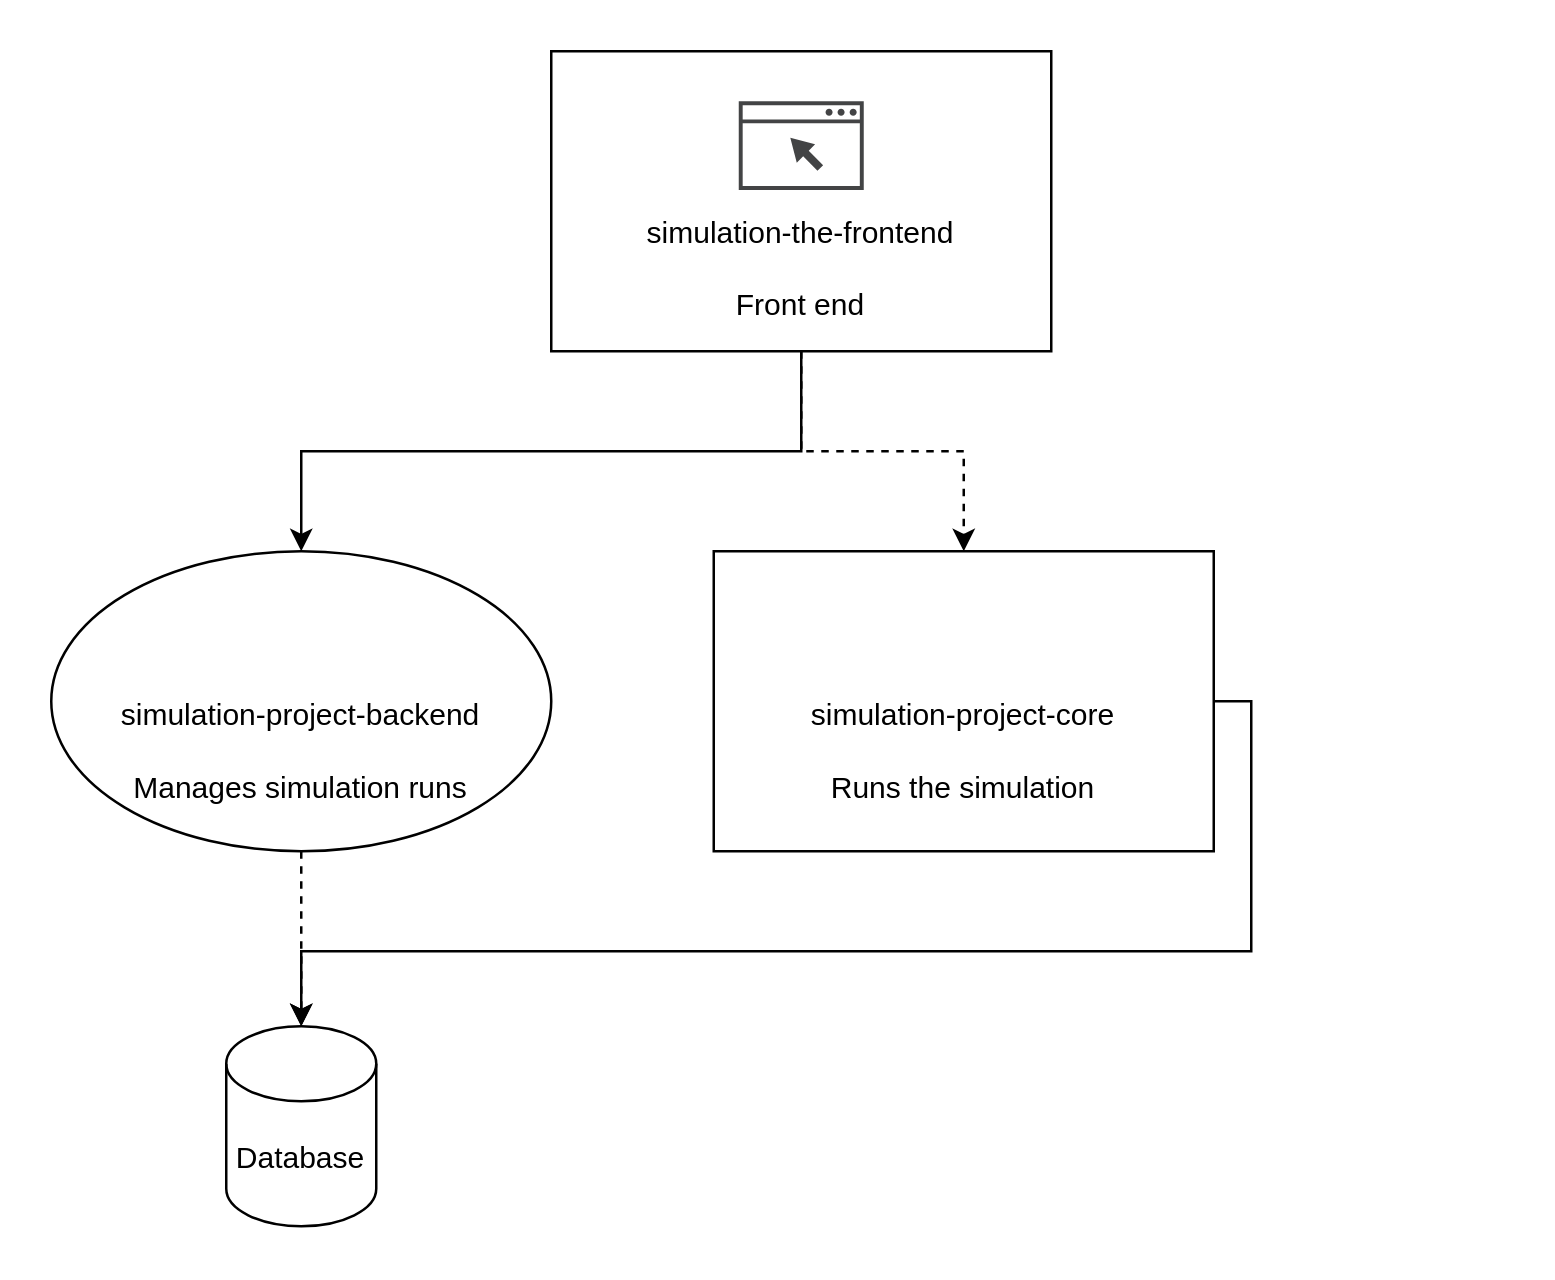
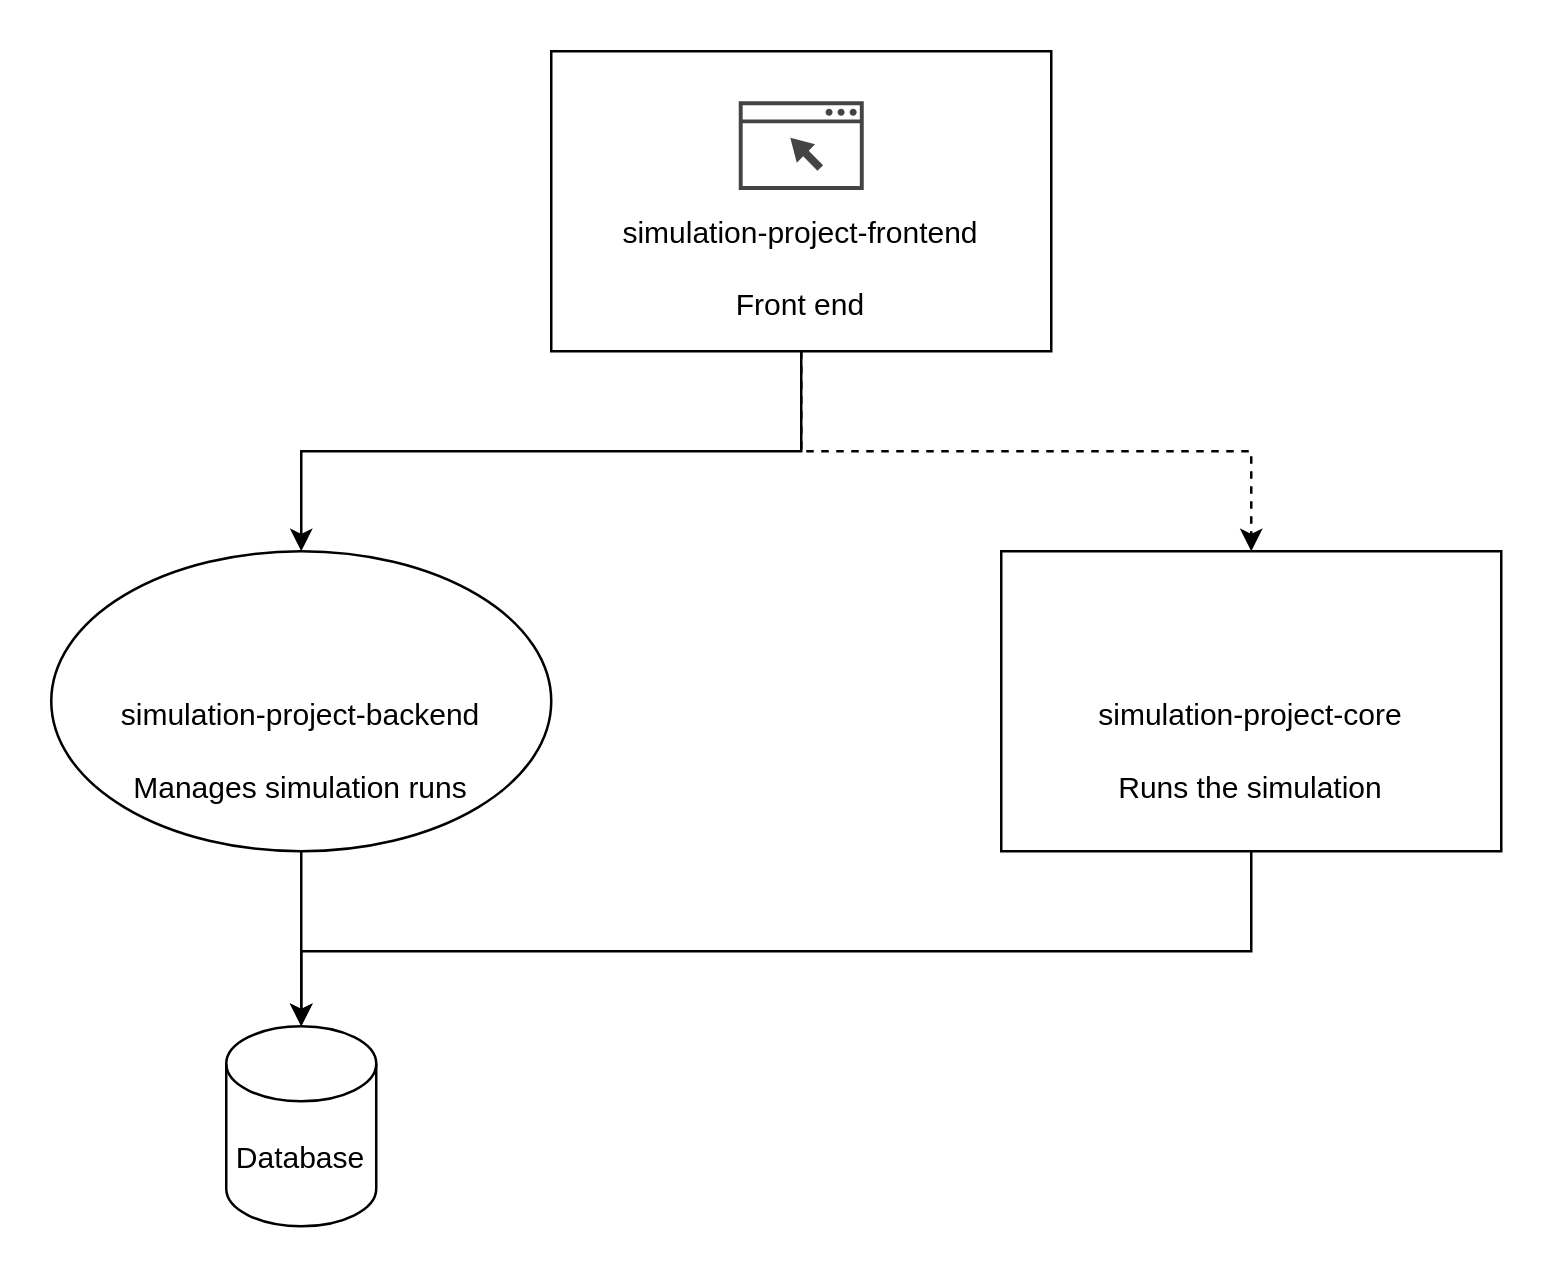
node "simulation-the-frontend Front end": label "simulation-the-frontend Front end" -> "simulation-project-frontend Front end"
node "simulation-project-core Runs the simulation": moved (964, 701) -> (1251, 701)
edge "simulation-project-backend Manages simulation runs" -> "Database": style dashed -> solid
